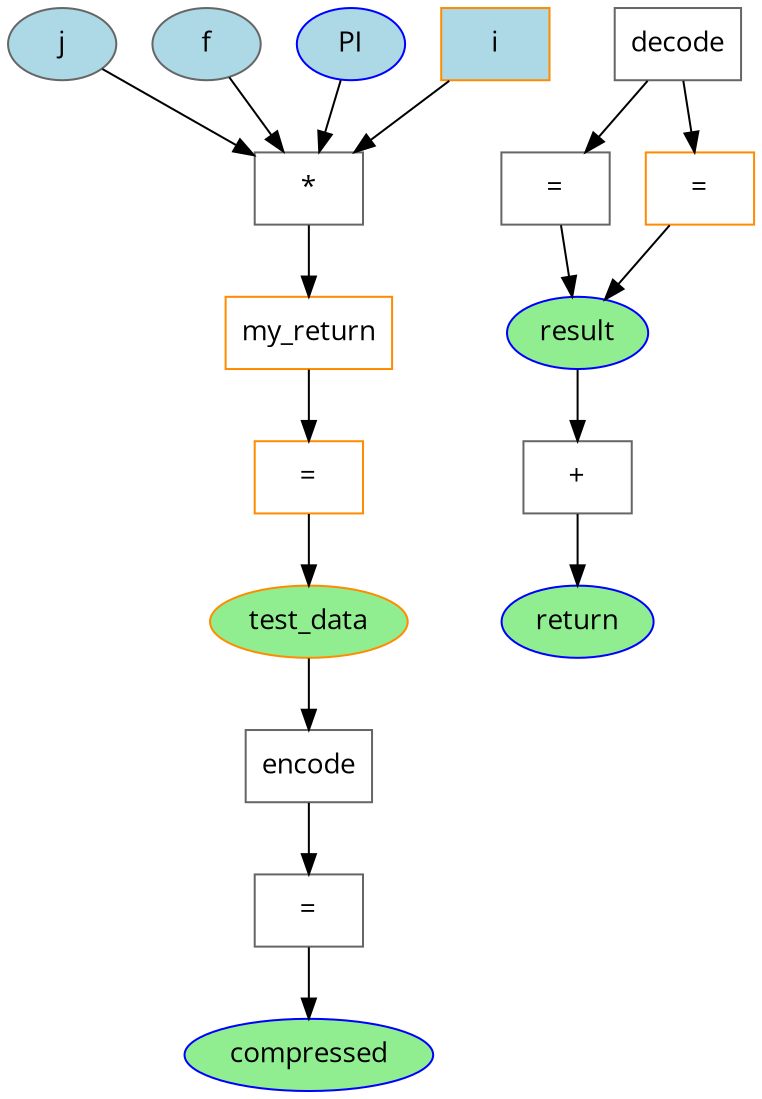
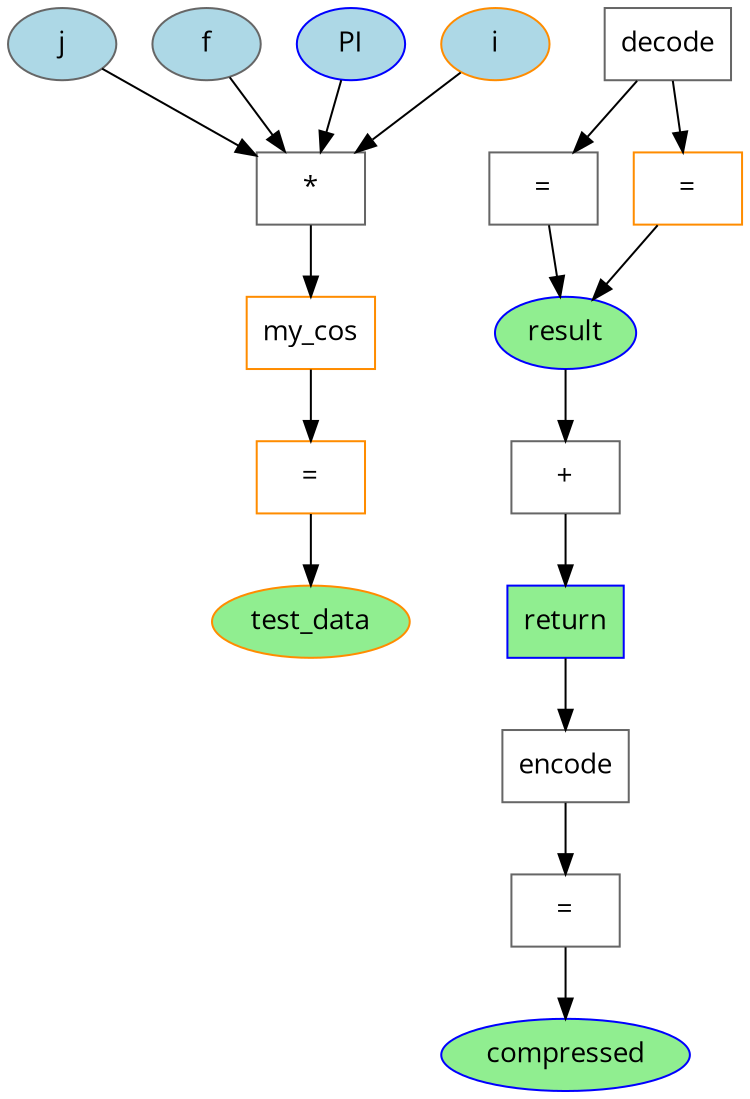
node "i": shape box -> ellipse
node "my_return": label "my_return" -> "my_cos"
node "return": shape ellipse -> box
edge "test_data" -> "encode": now "return" -> "encode"
